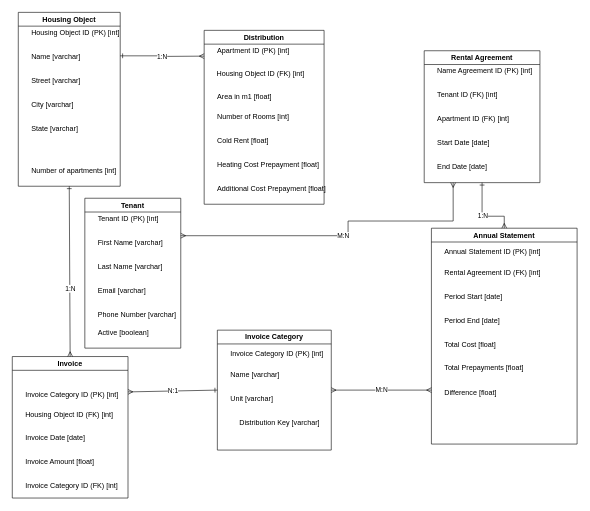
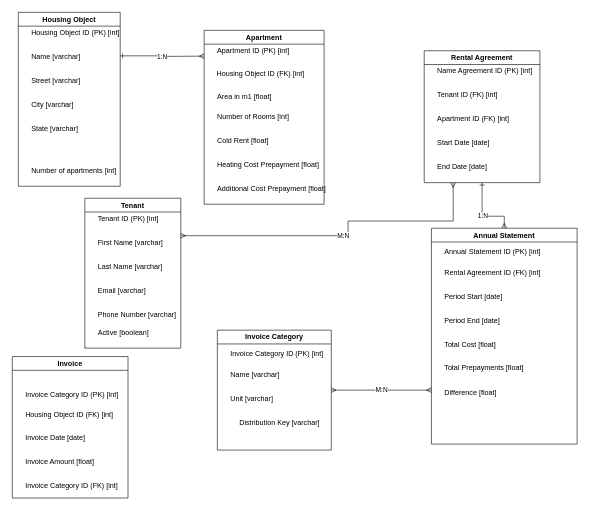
node "Distribution": label "Distribution" -> "Apartment"
edge "Housing Object" -- "Invoice": removed, label "1:N"
edge "Invoice Category" -- "Invoice": removed, label "N:1"
